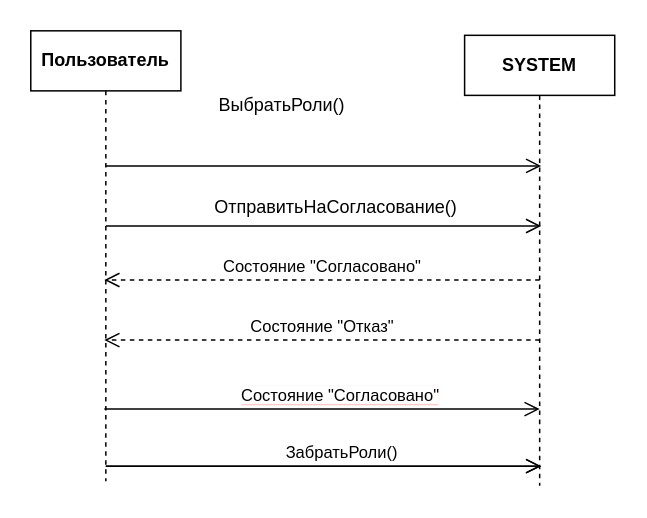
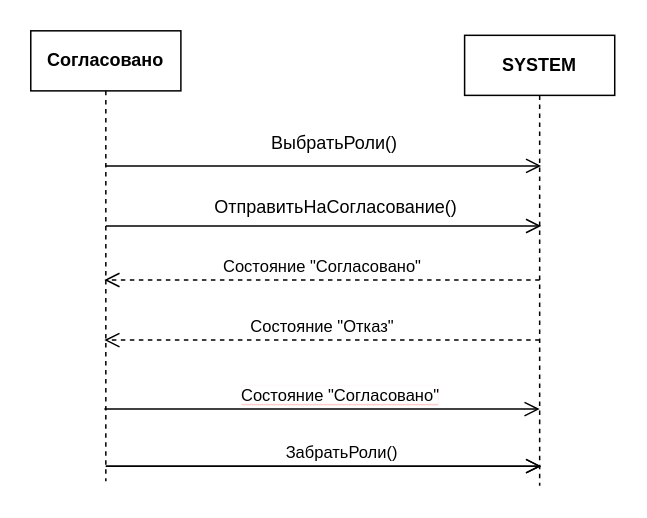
node "Пользователь": label "Пользователь" -> "Согласовано"
node "ВыбратьРоли()": moved (281, 106) -> (334, 143)
